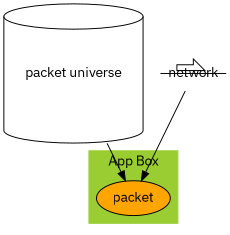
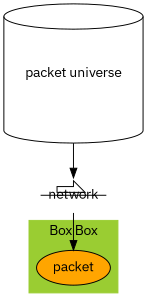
edge "packet universe" -> "packet": now "packet universe" -> "network"
cluster "App Box": label "App Box" -> "Box Box"
